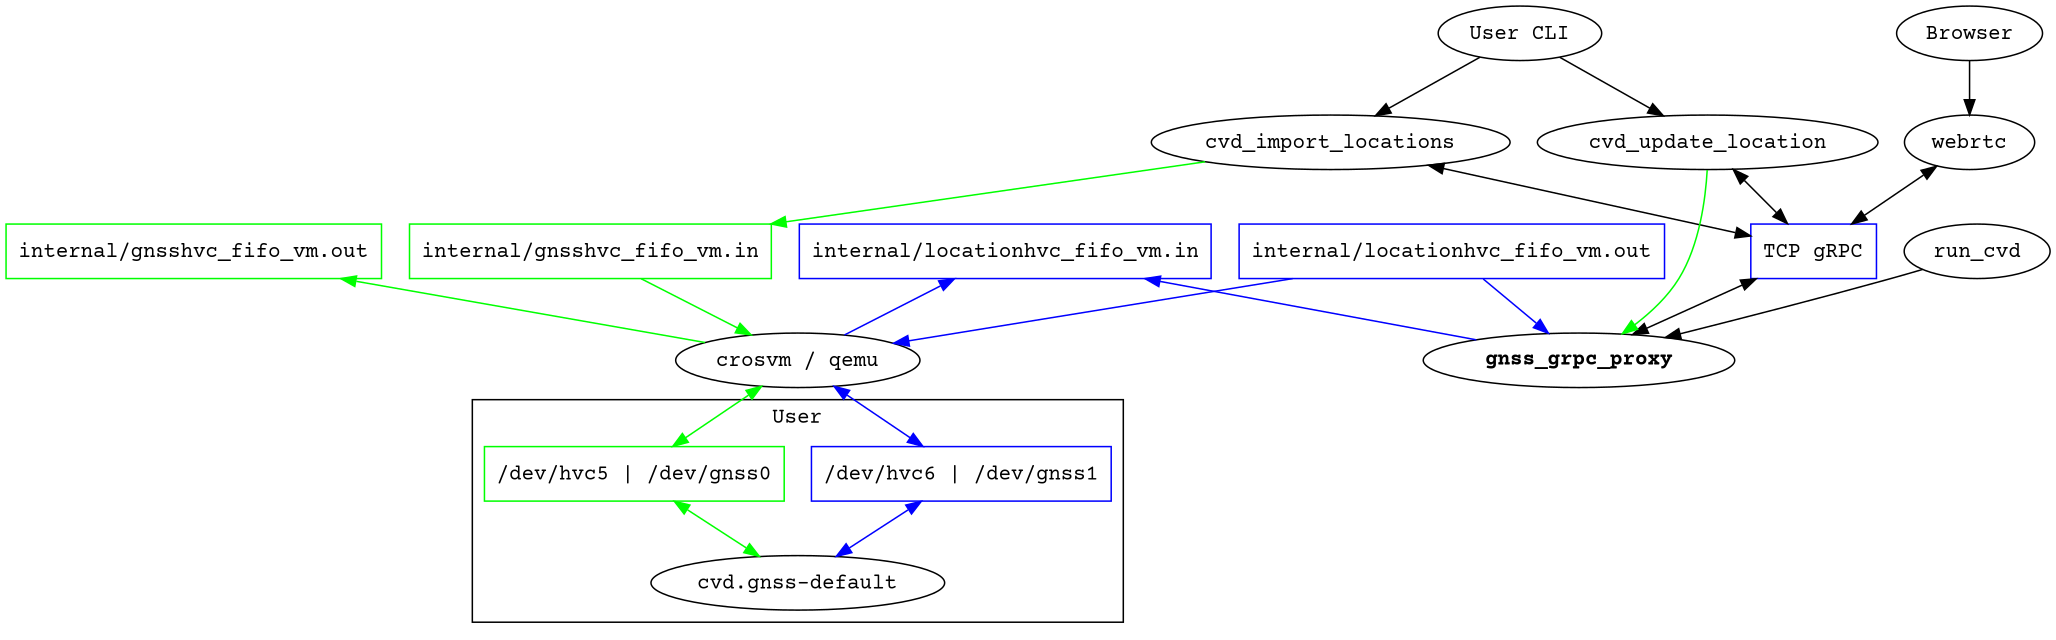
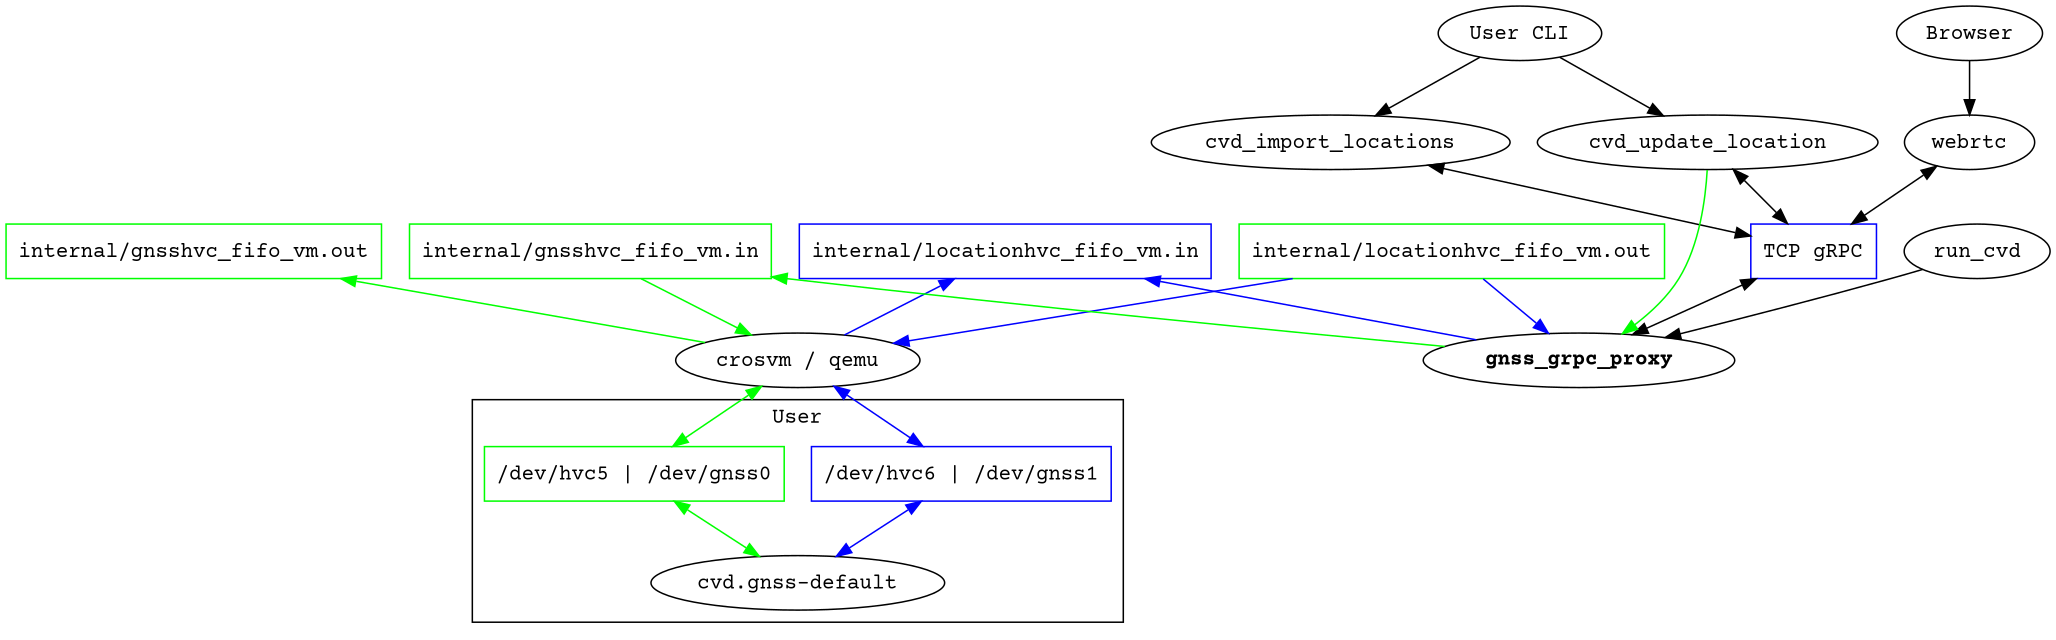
edge "cvd_import_locations" -> "internal/gnsshvc_fifo_vm.in": now "gnss_grpc_proxy" -> "internal/gnsshvc_fifo_vm.in"
node "internal/locationhvc_fifo_vm.out": color blue -> green
